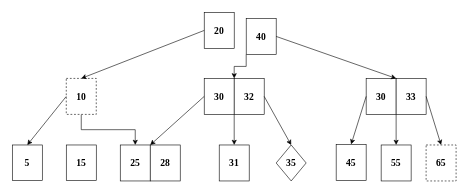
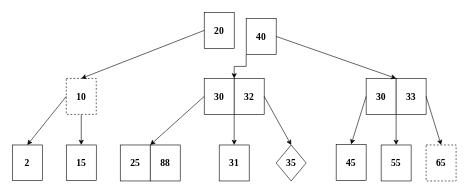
edge "10" -> "25": now "10" -> "15"
node "5": label "5" -> "2"
node "28": label "28" -> "88"
